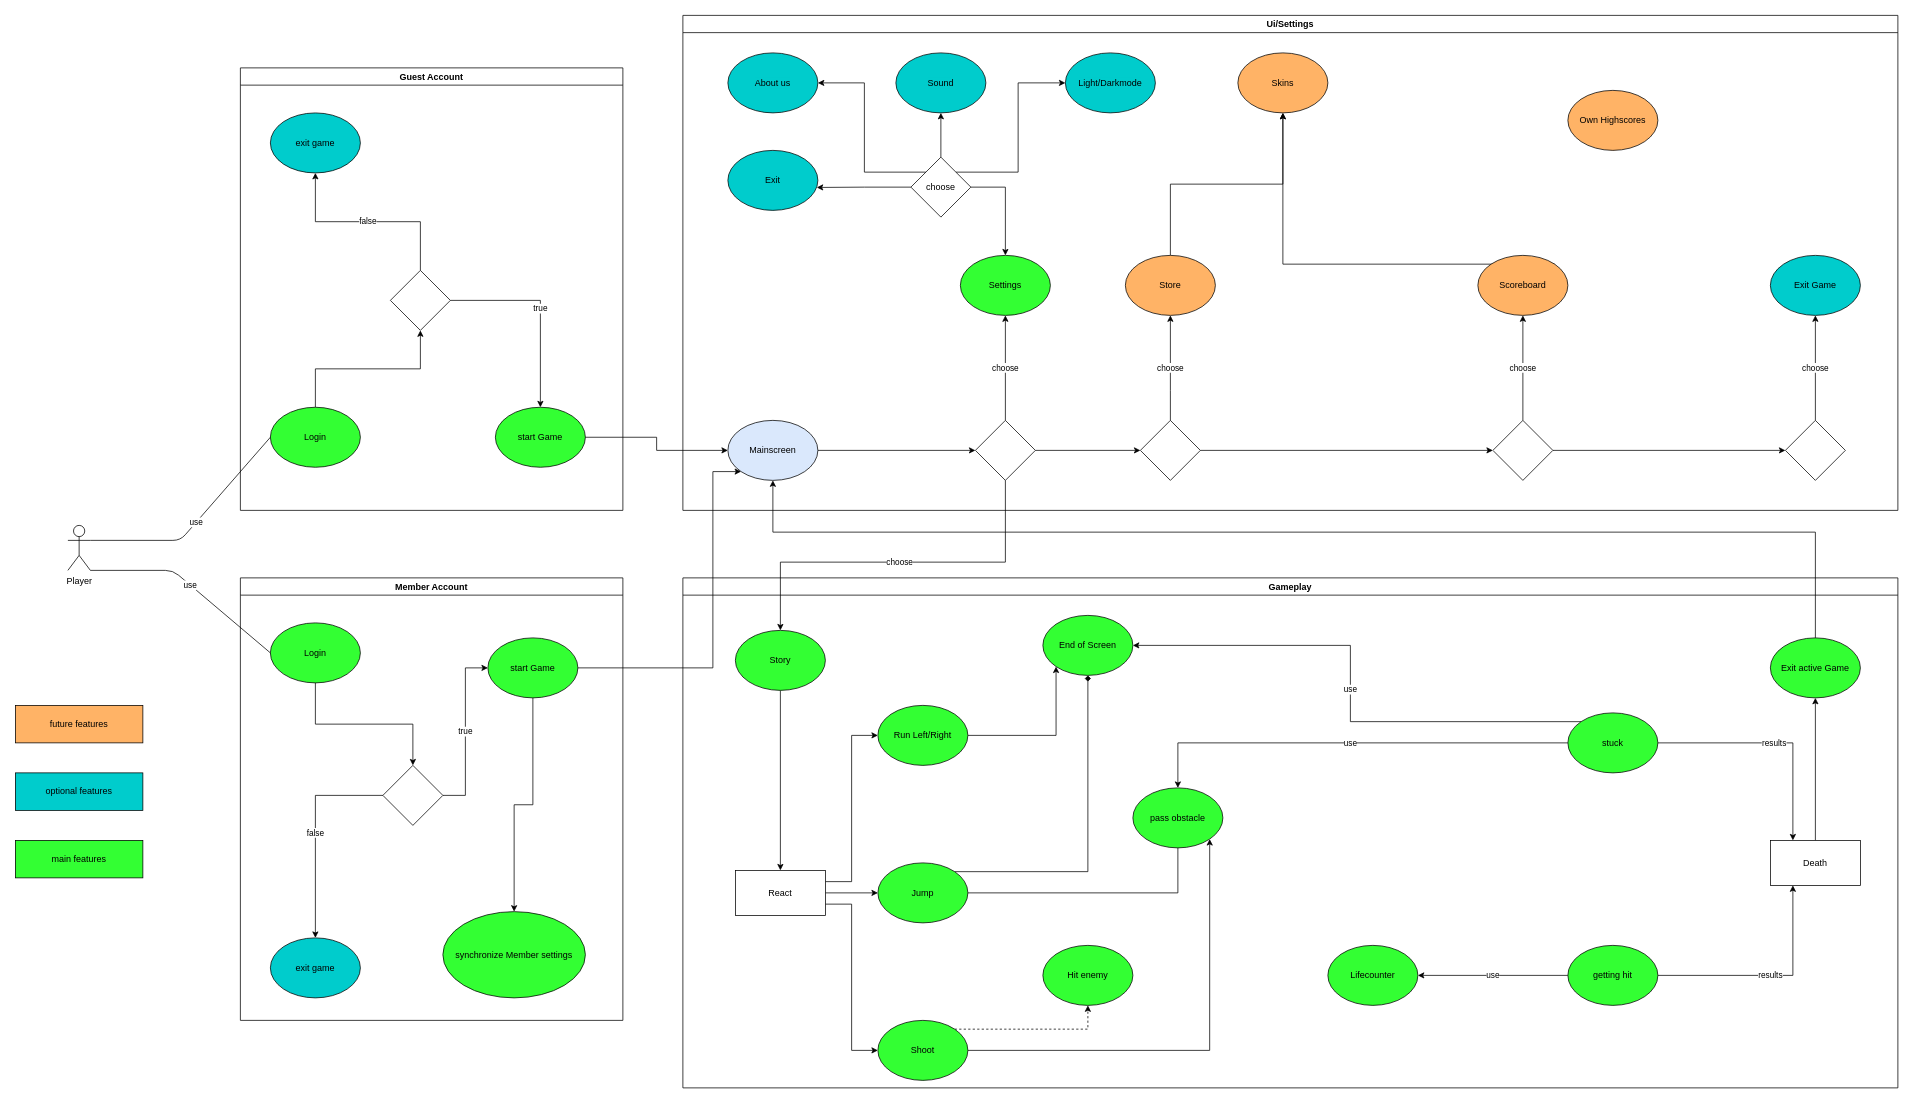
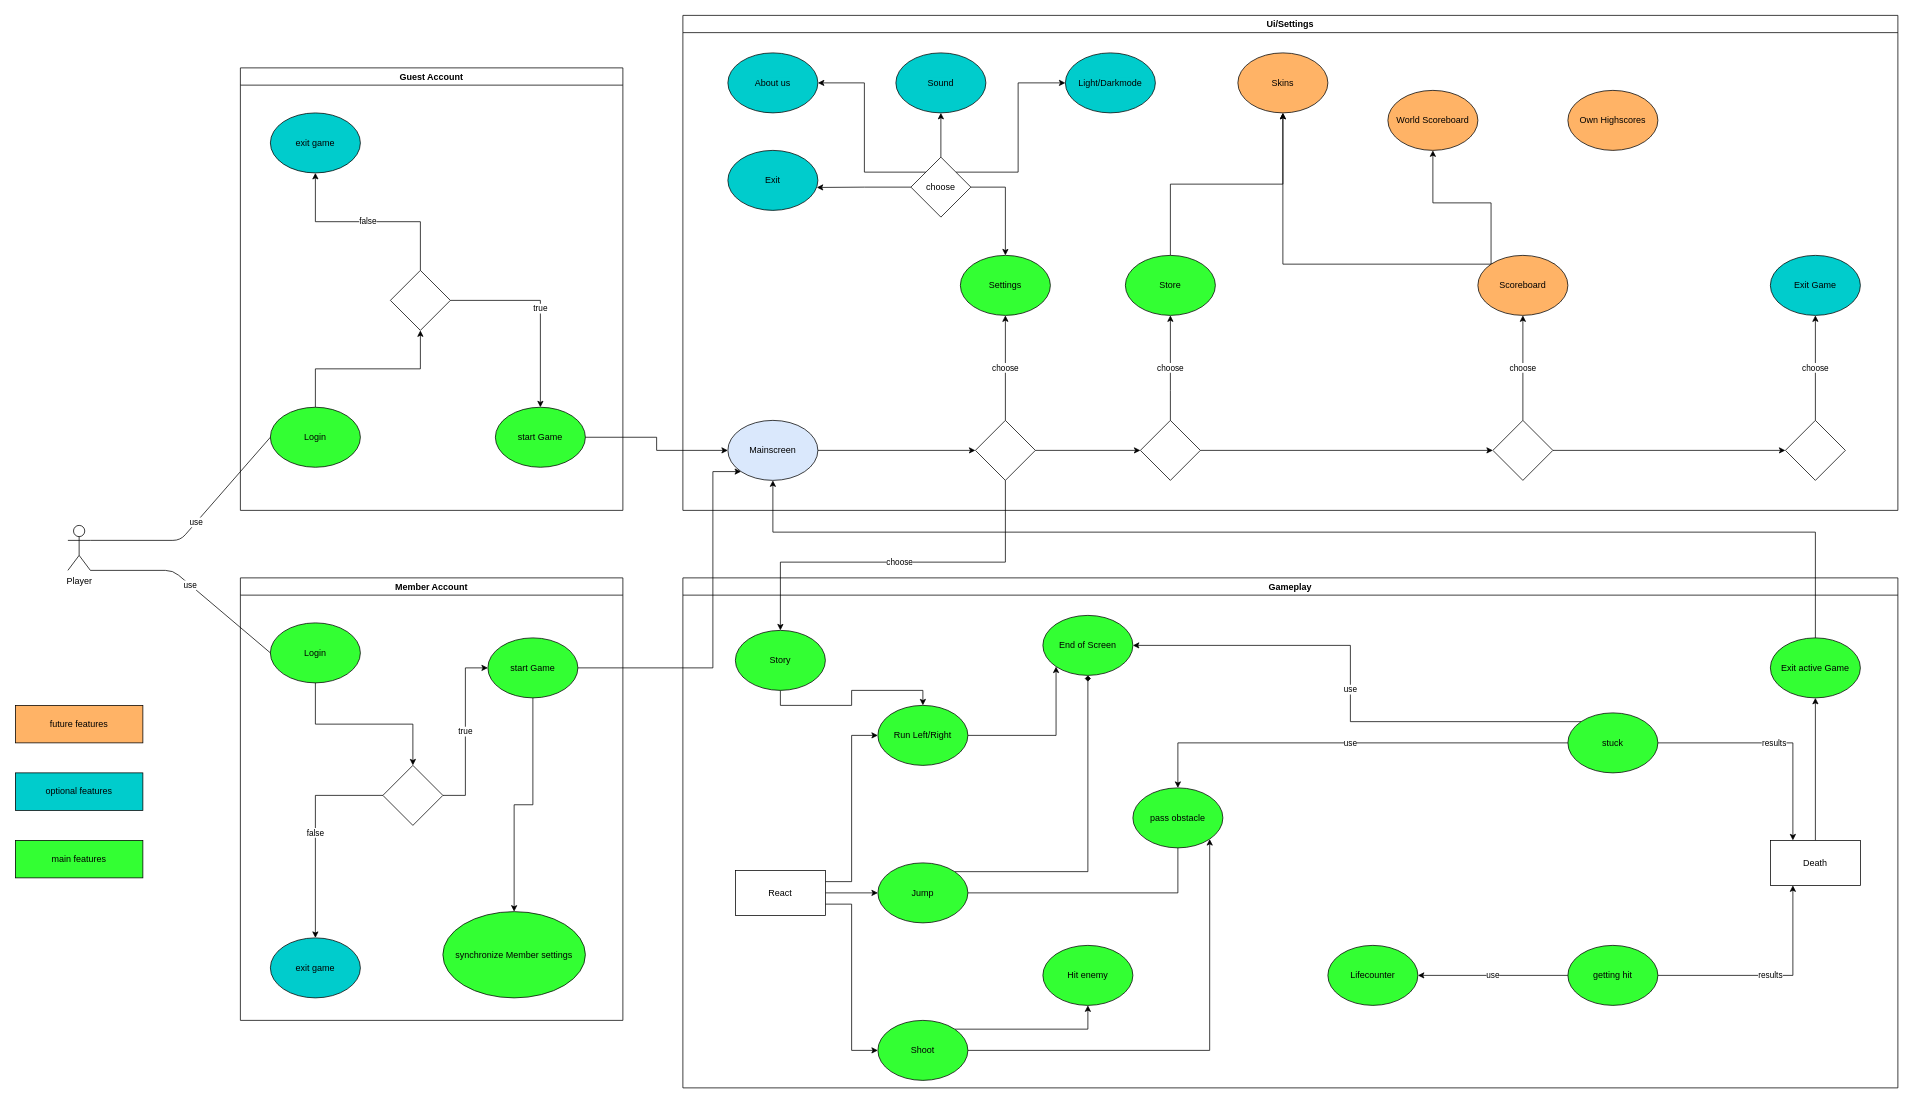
node "World Scoreboard": added
edge "Scoreboard" -> "World Scoreboard": added
node "Store": fillcolor #ffb366 -> #33ff33
edge "Story" -> "React": now "Story" -> "Run Left/Right"
edge "Shoot" -> "Hit enemy": style dashed -> solid
